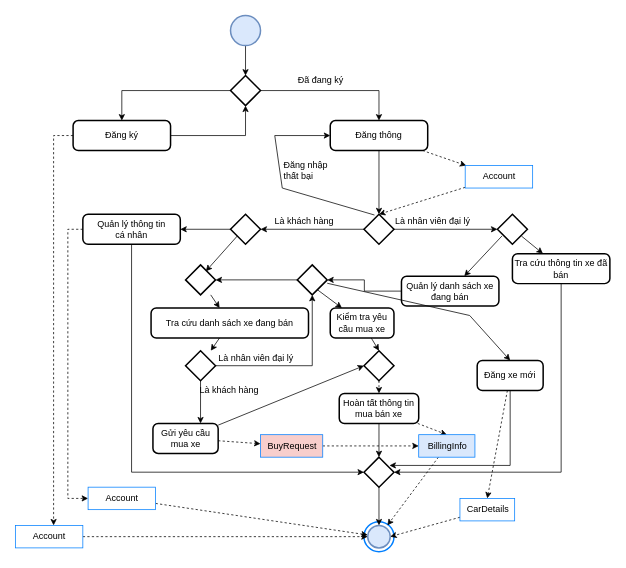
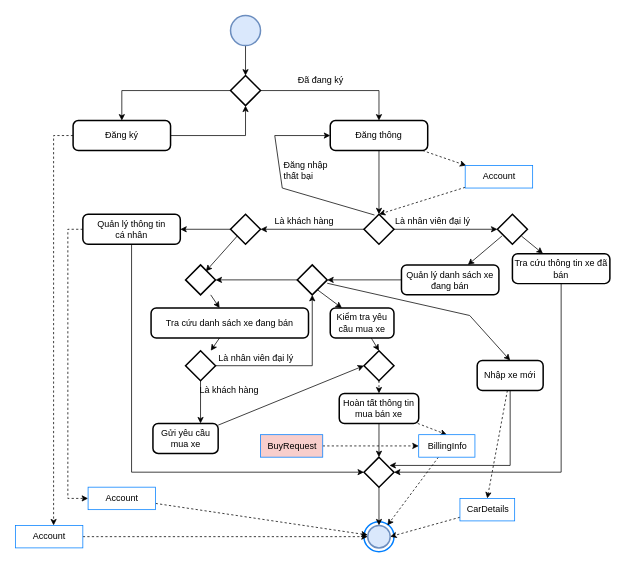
node "Quản lý danh sách xe đang bán": moved (450, 291) -> (450, 280)
node "Đăng xe mới": label "Đăng xe mới" -> "Nhập xe mới"
edge "Gửi yêu cầu mua xe" -> "BuyRequest": removed
node "BillingInfo": fillcolor #dae8fc -> #ffffff
